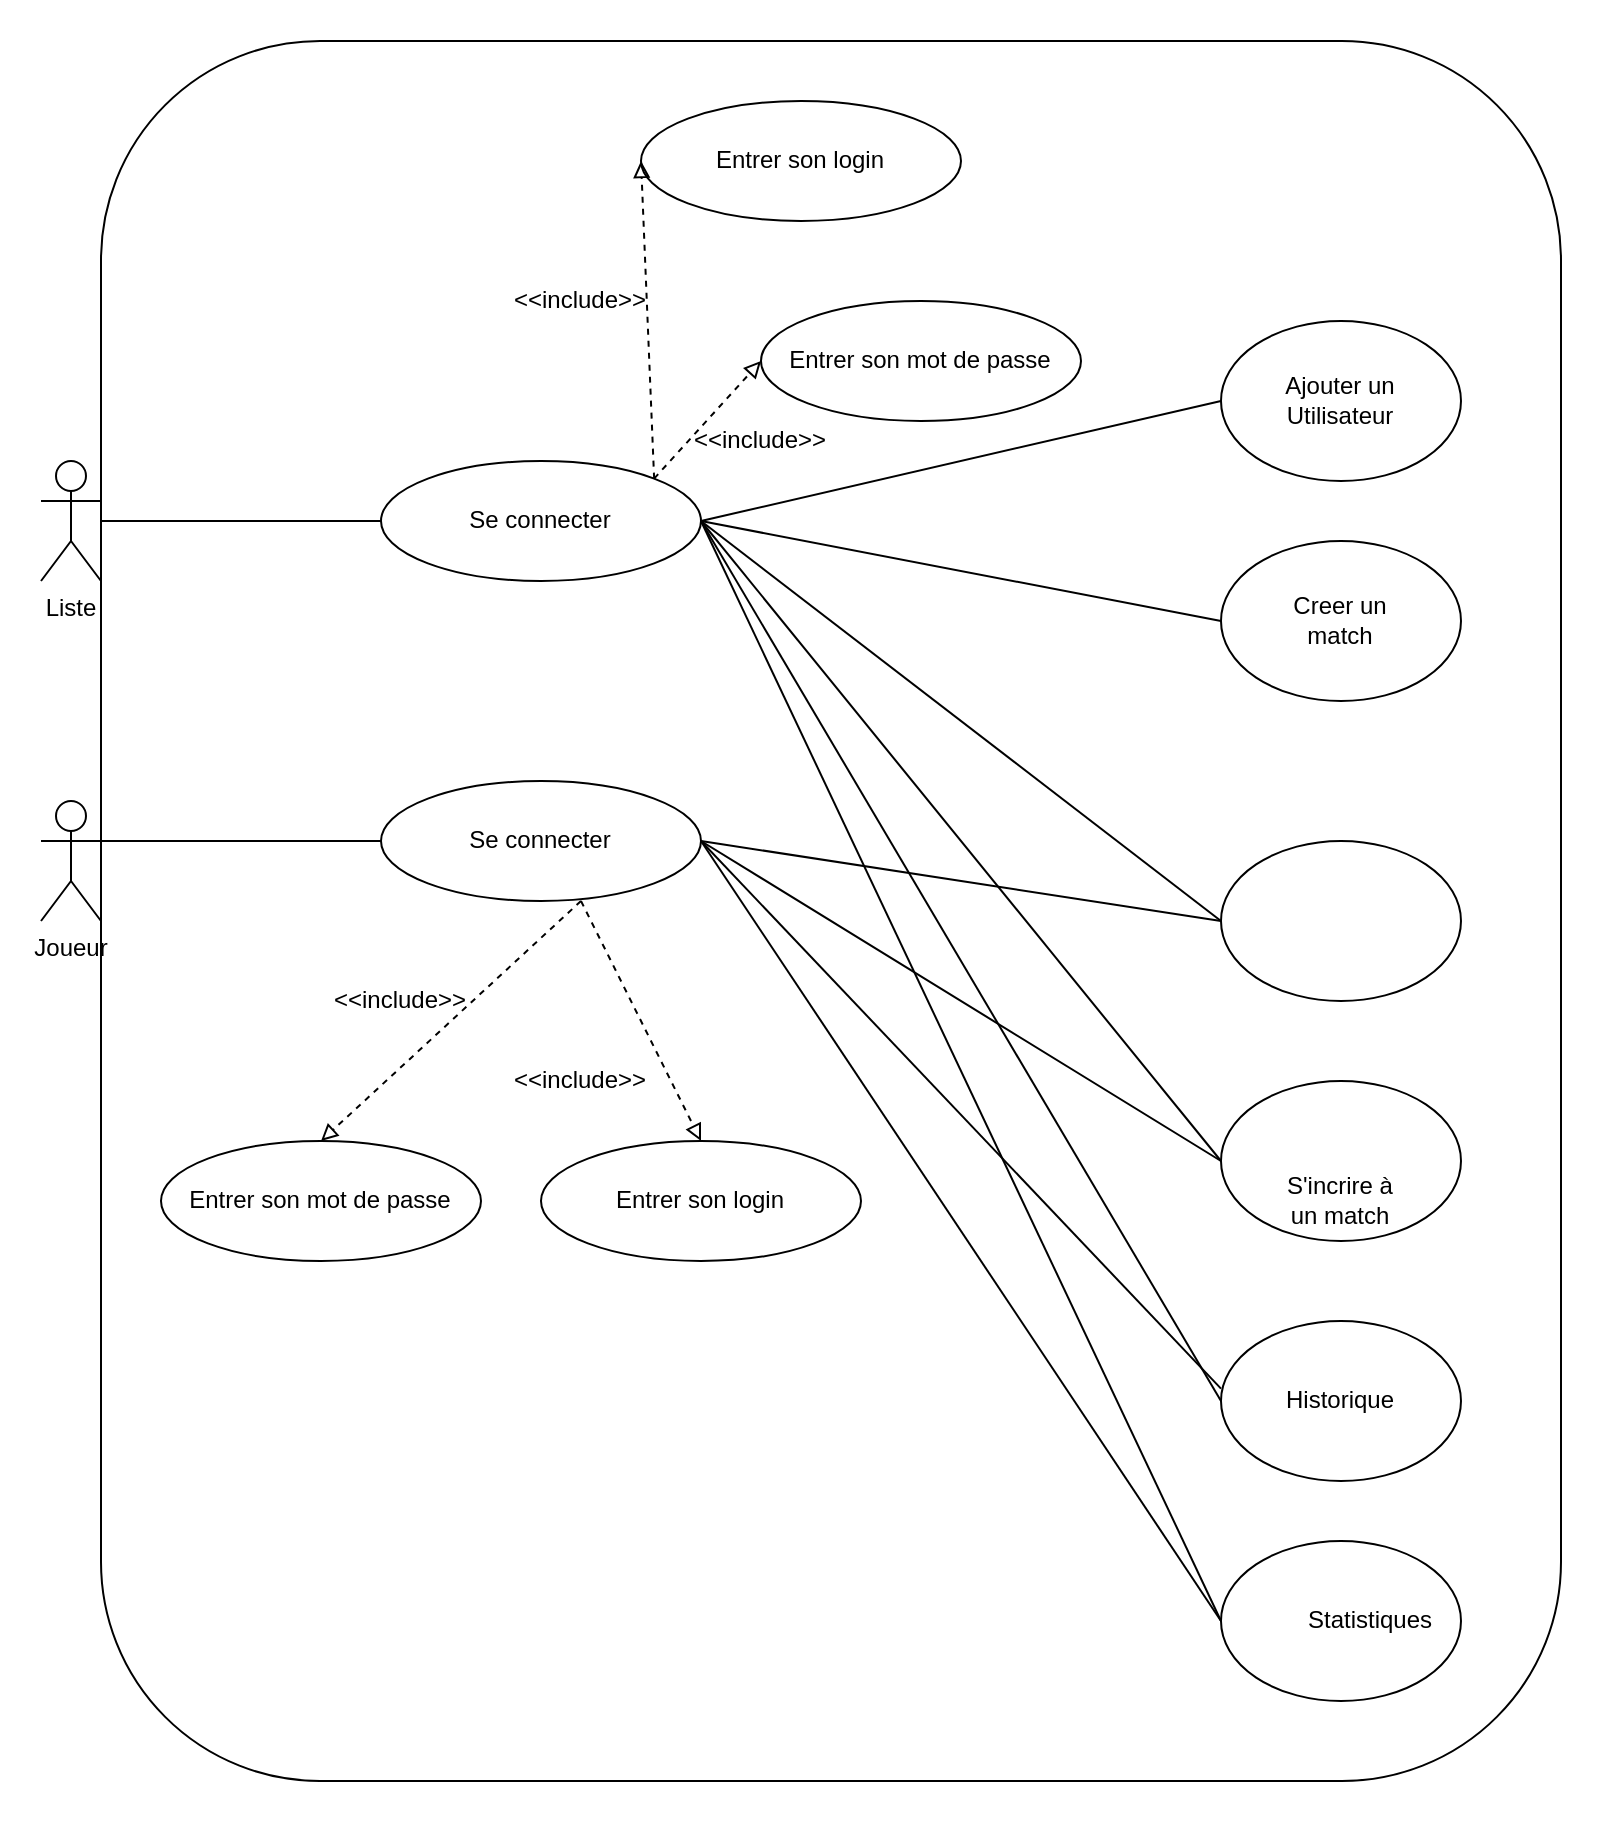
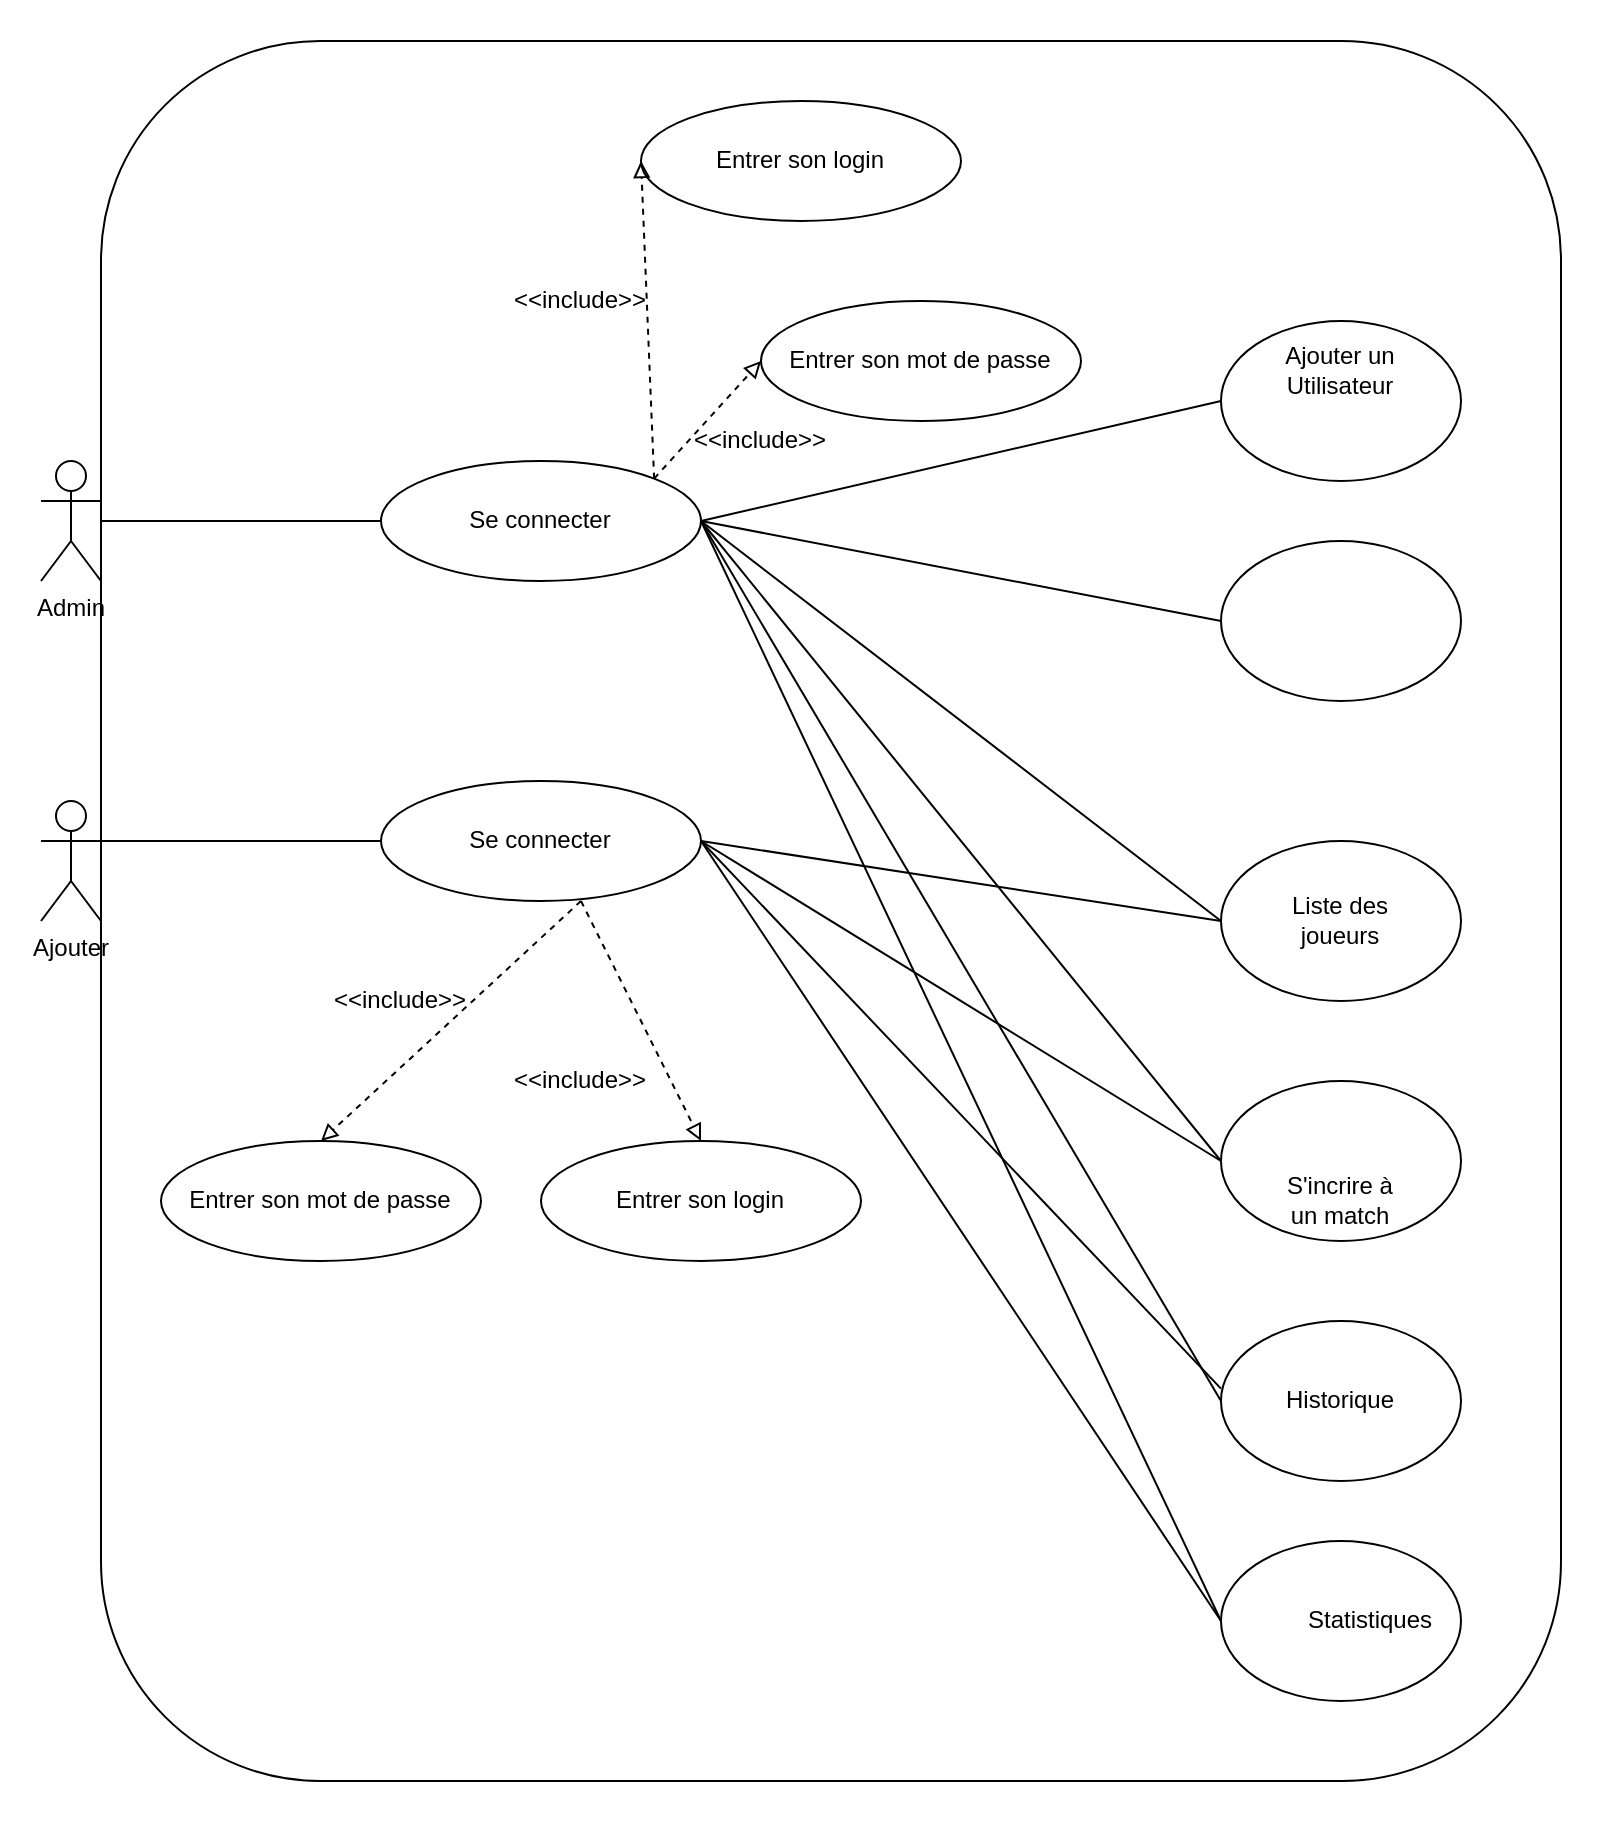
node "Ajouter un Utilisateur": moved (1341, 401) -> (1341, 371)
node "Liste": label "Liste" -> "Admin"
node "Creer un match": removed
node "Liste des joueurs": added
node "Joueur": label "Joueur" -> "Ajouter"
